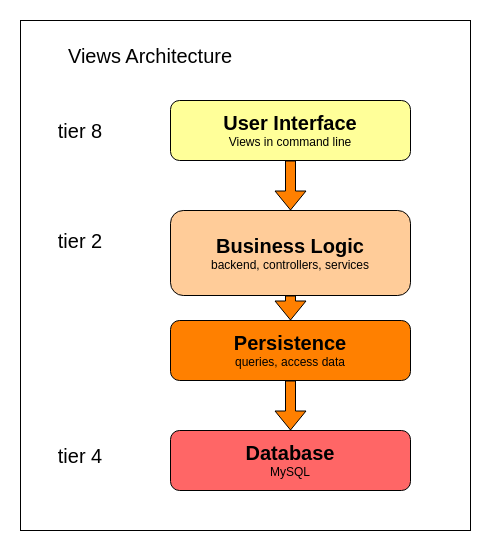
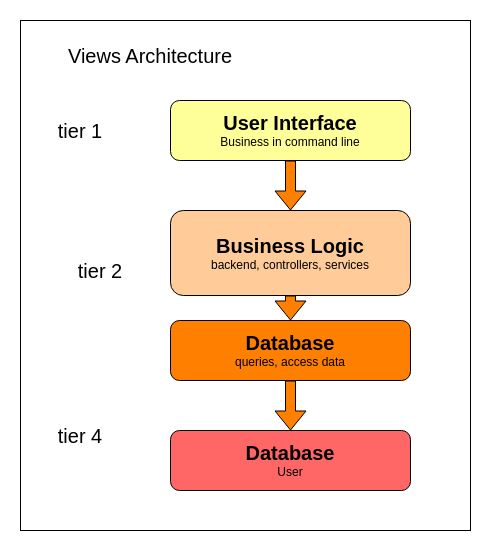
node "tier 8": label "tier 8" -> "tier 1"
node "User Interface Views in command line": label "User Interface Views in command line" -> "User Interface Business in command line"
node "tier 2": moved (81, 241) -> (101, 271)
node "Persistence queries, access data": label "Persistence queries, access data" -> "Database queries, access data"
node "tier 4": moved (81, 456) -> (81, 436)
node "Database MySQL": label "Database MySQL" -> "Database User"
